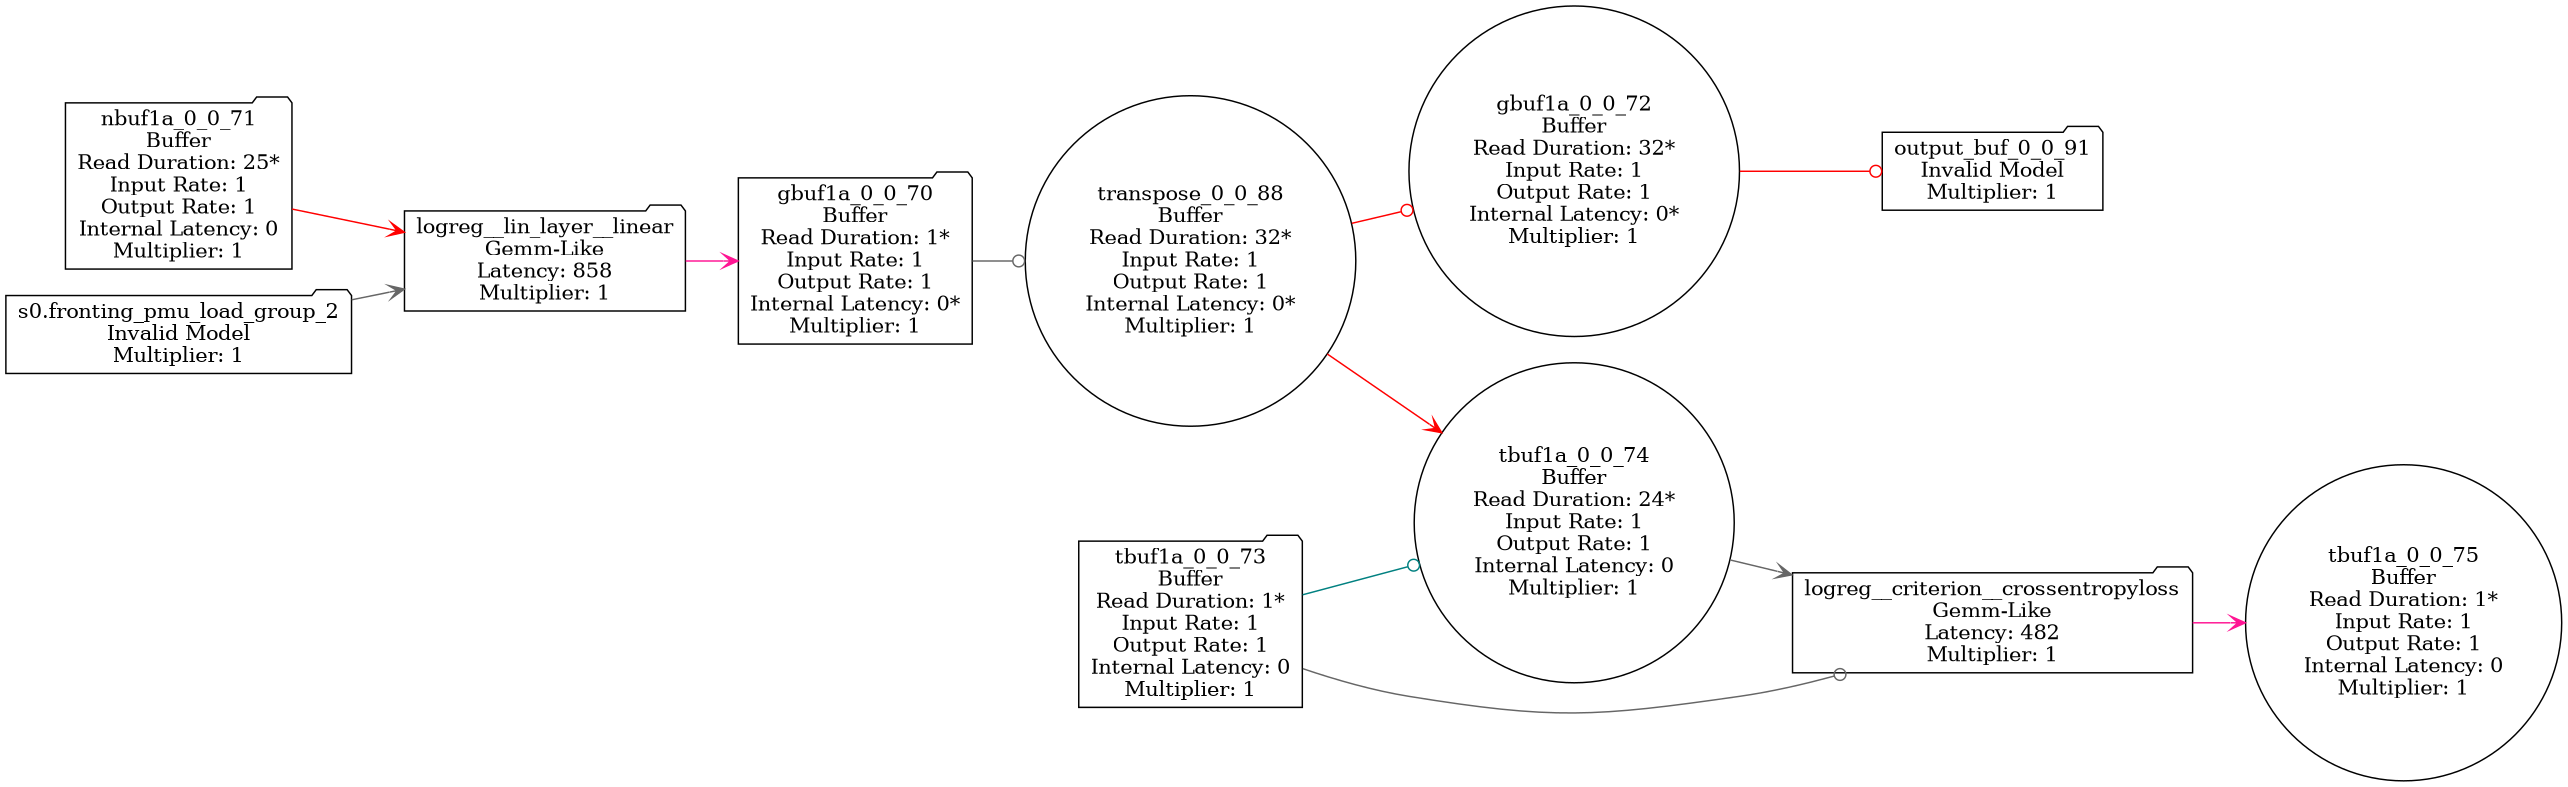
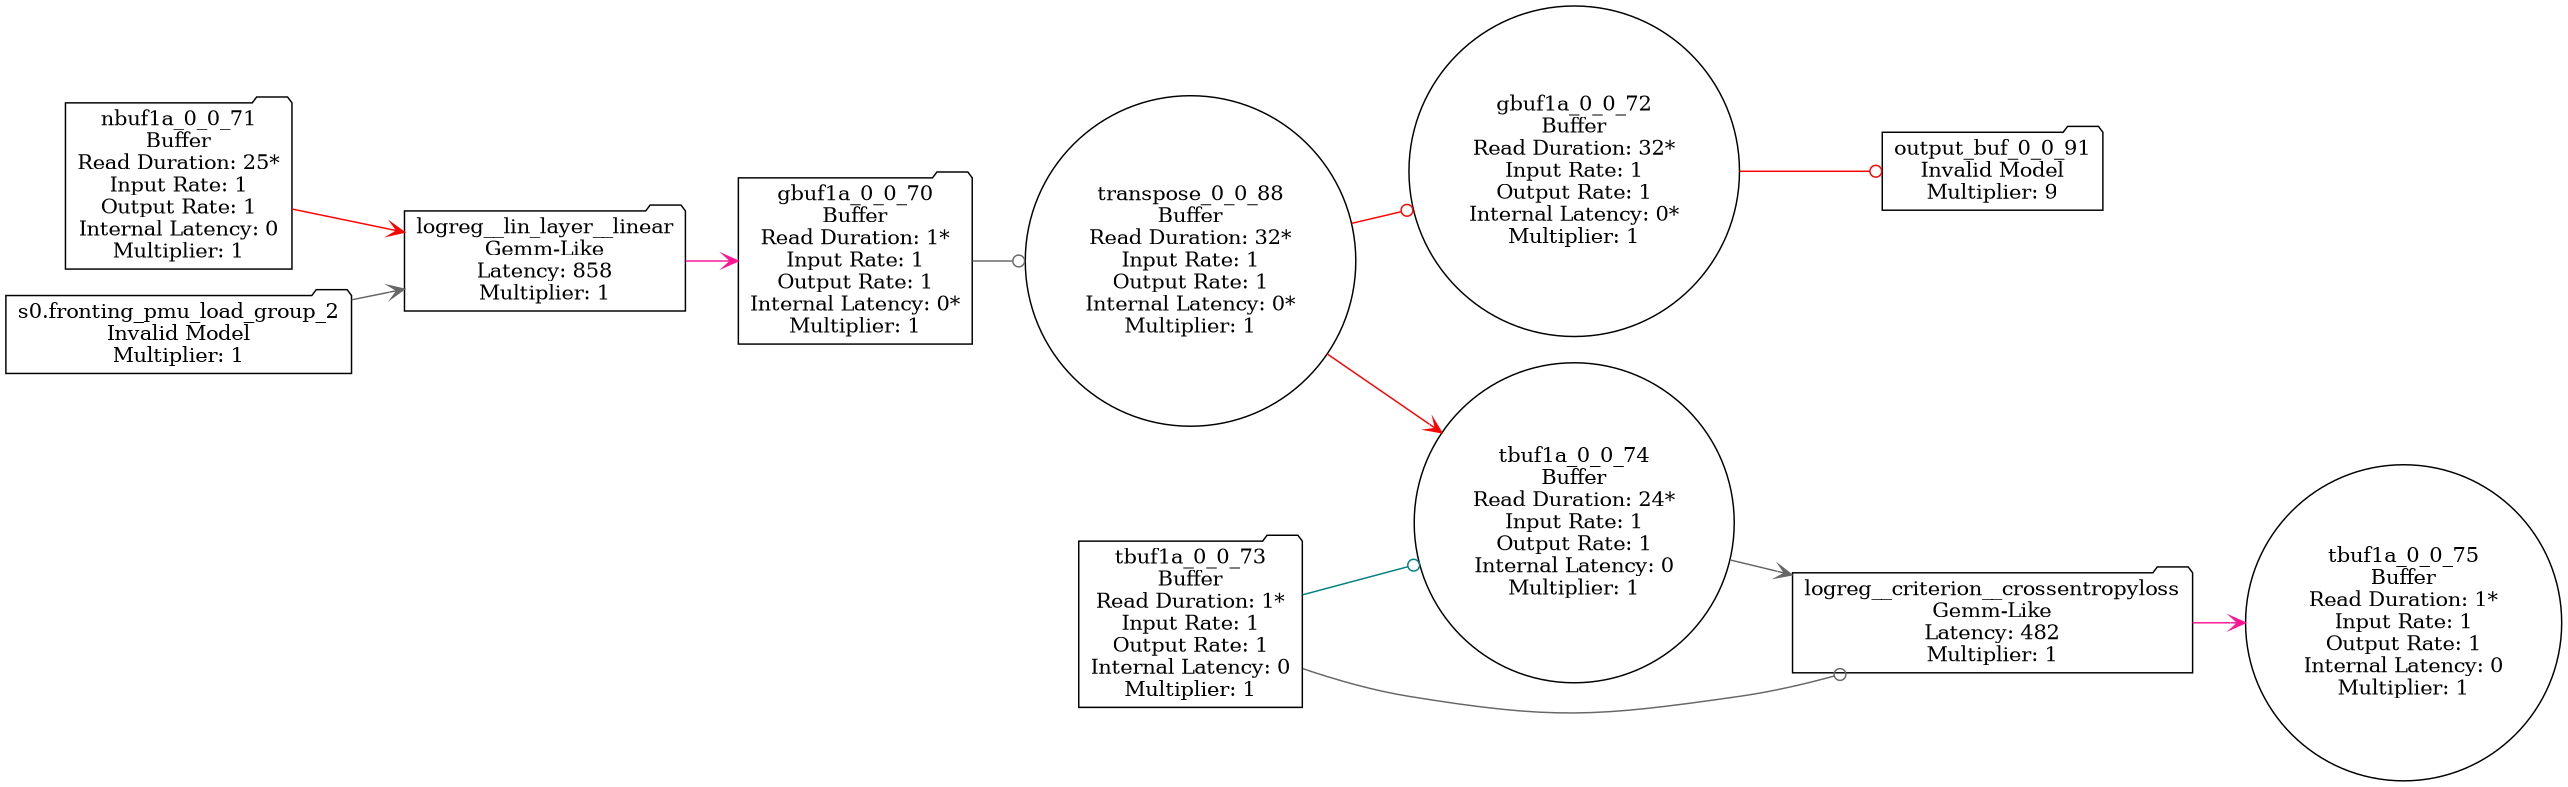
node "output_buf_0_0_91 Invalid Model Multiplier: 1": label "output_buf_0_0_91 Invalid Model Multiplier: 1" -> "output_buf_0_0_91 Invalid Model Multiplier: 9"
